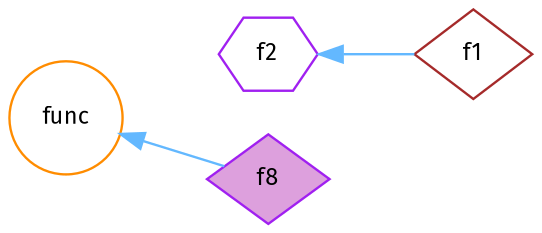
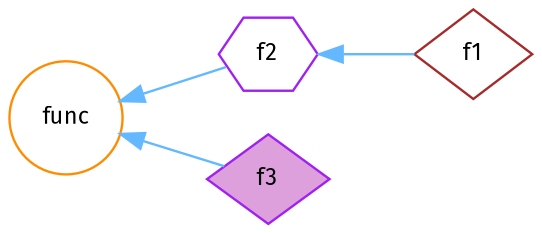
edge "f2" -> "func": added
node "f8": label "f8" -> "f3"
